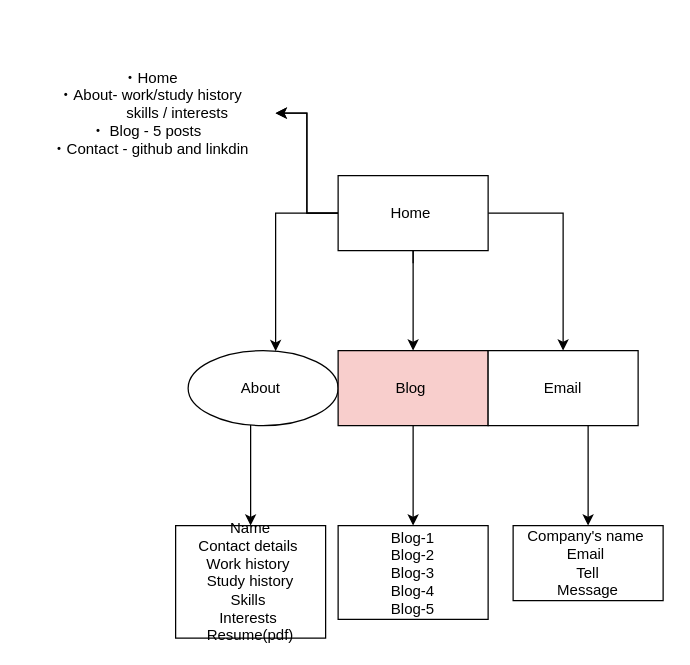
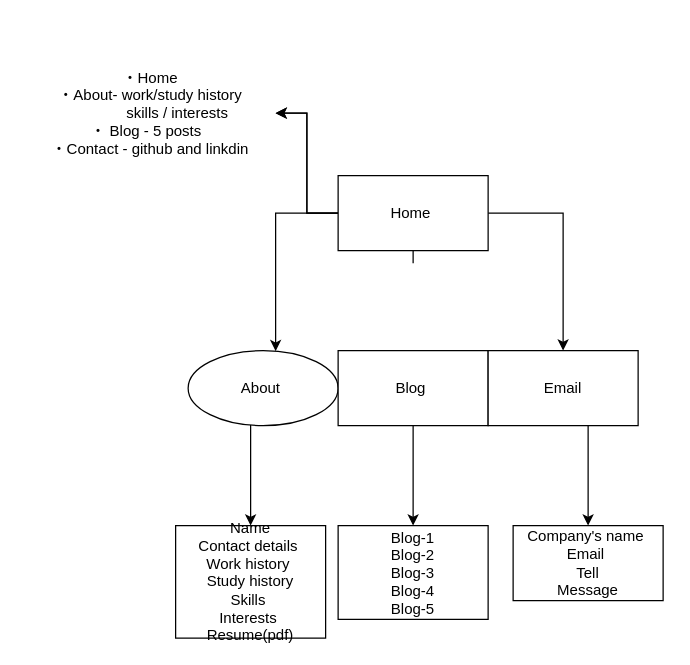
edge "Home" -> "Blog": removed
node "Blog": fillcolor #f8cecc -> #ffffff
